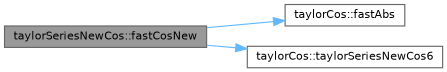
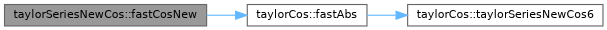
edge "taylorSeriesNewCos::fastCosNew" -> "taylorCos::taylorSeriesNewCos6": now "taylorCos::fastAbs" -> "taylorCos::taylorSeriesNewCos6"
